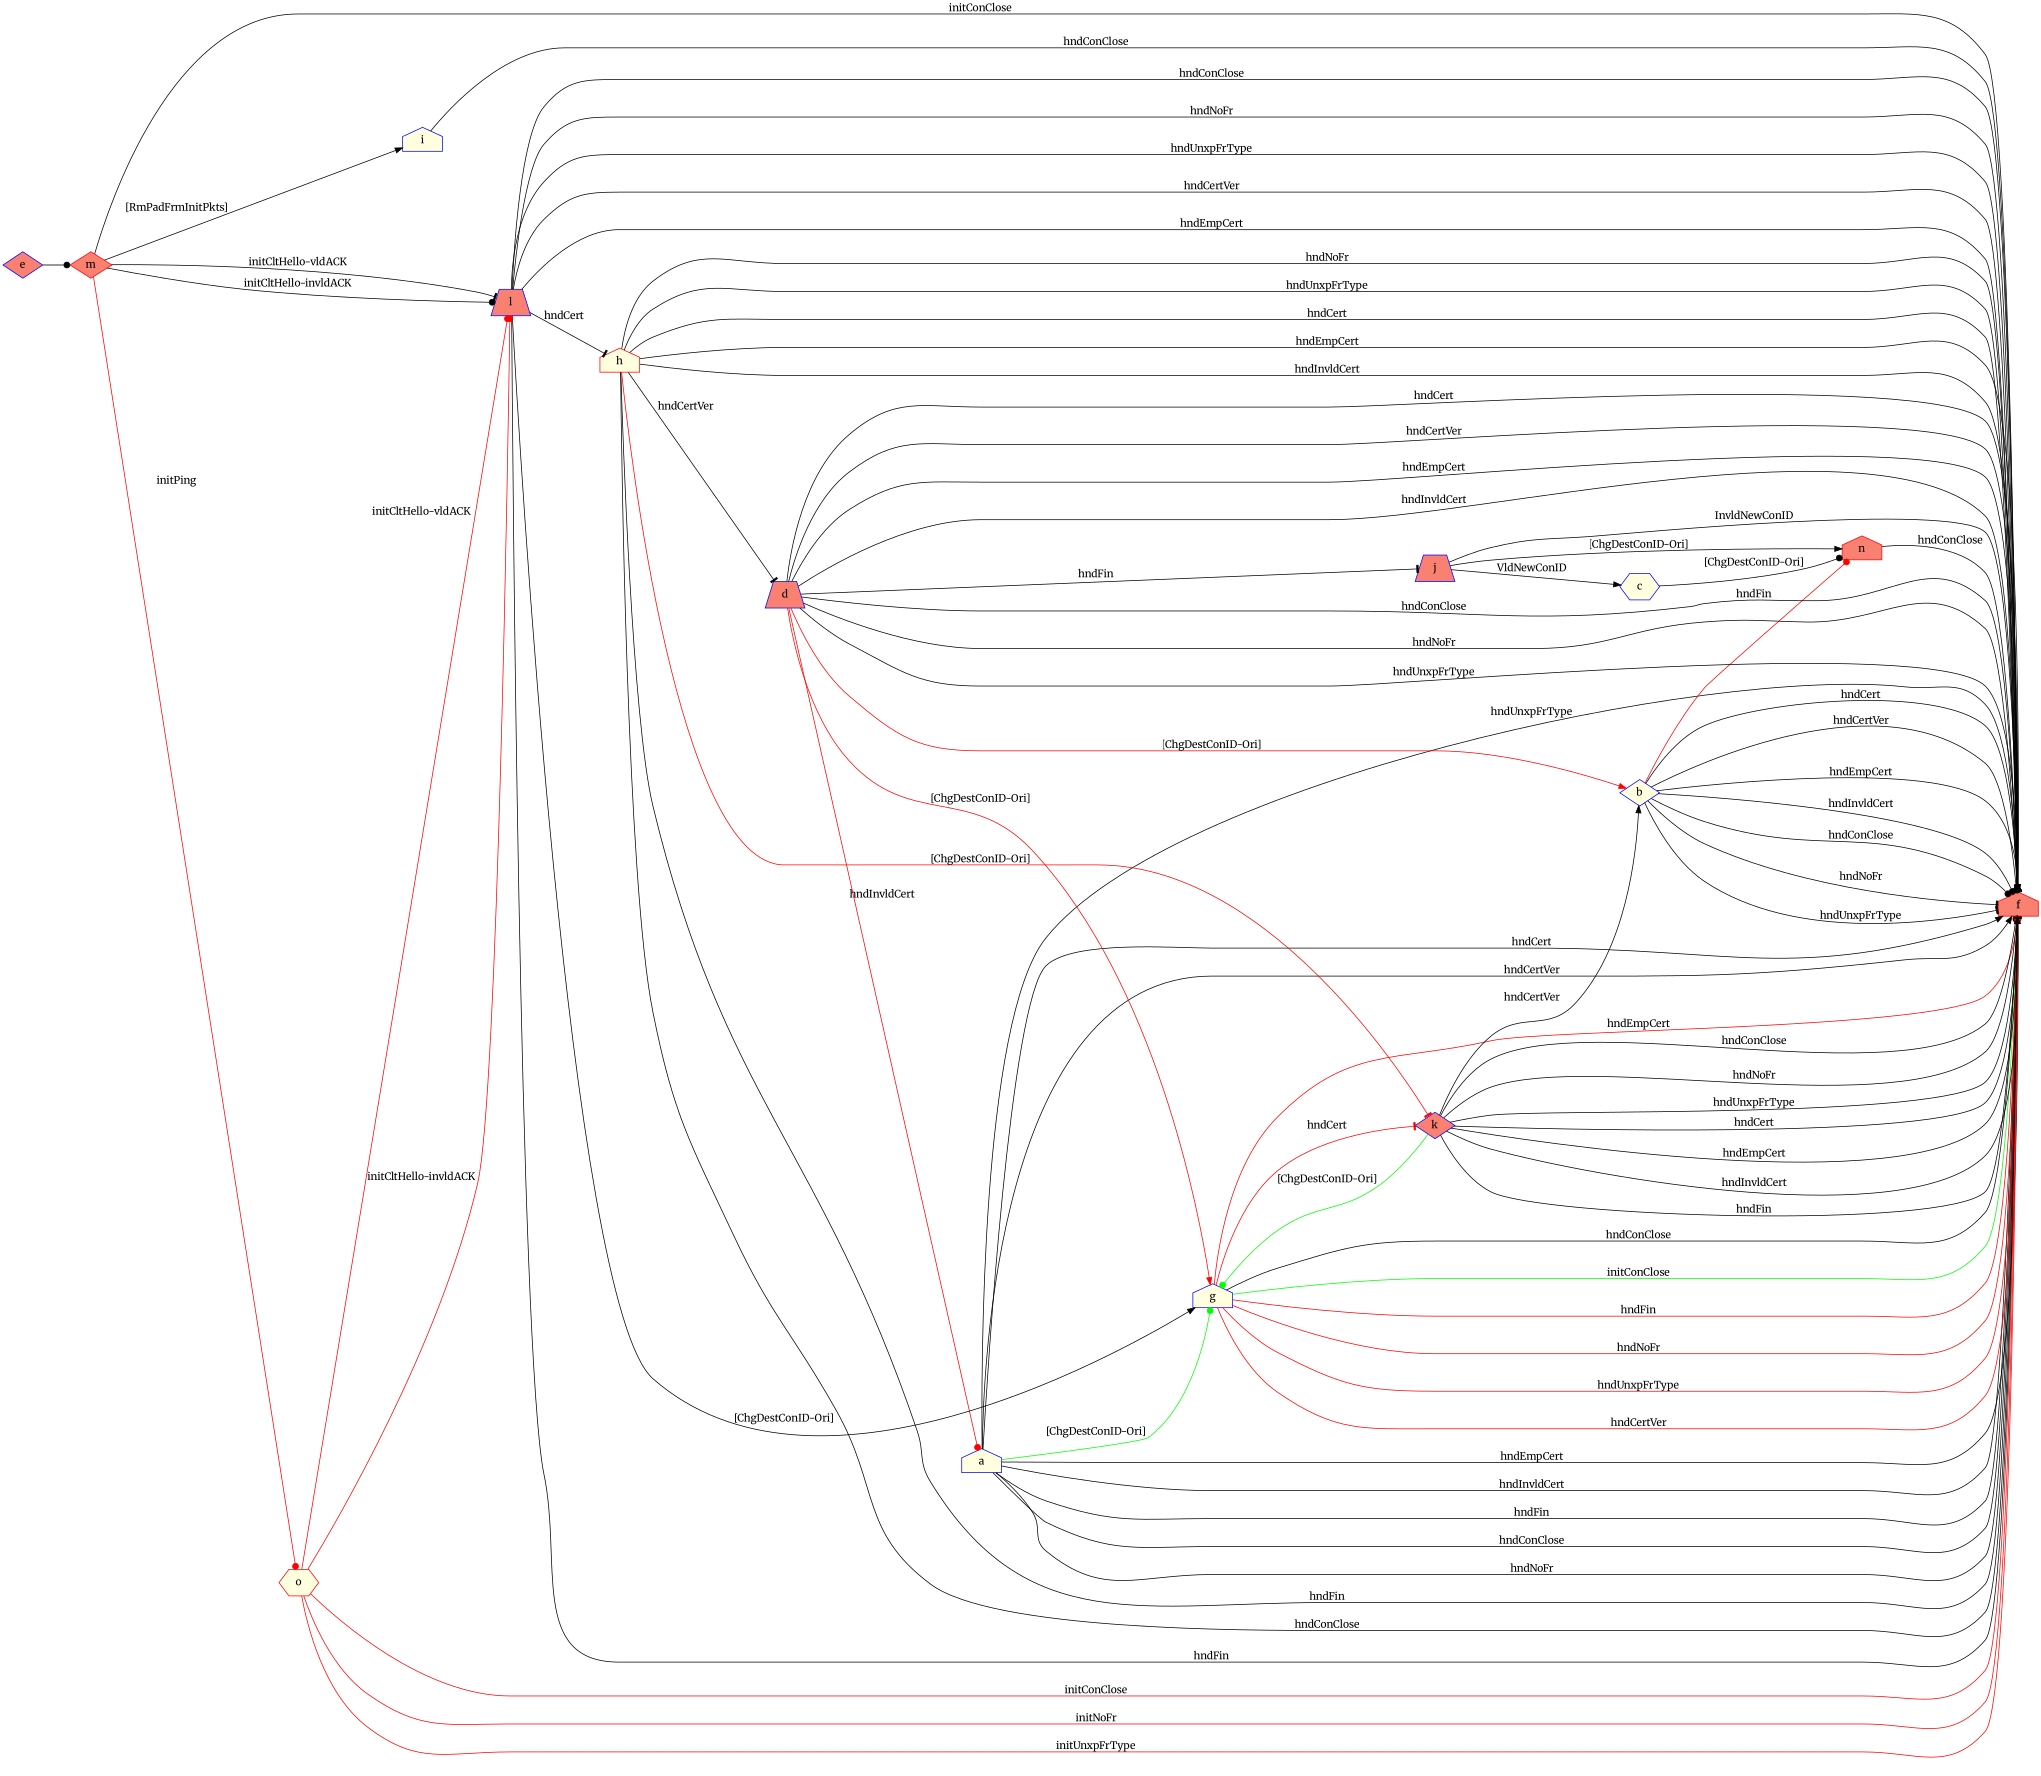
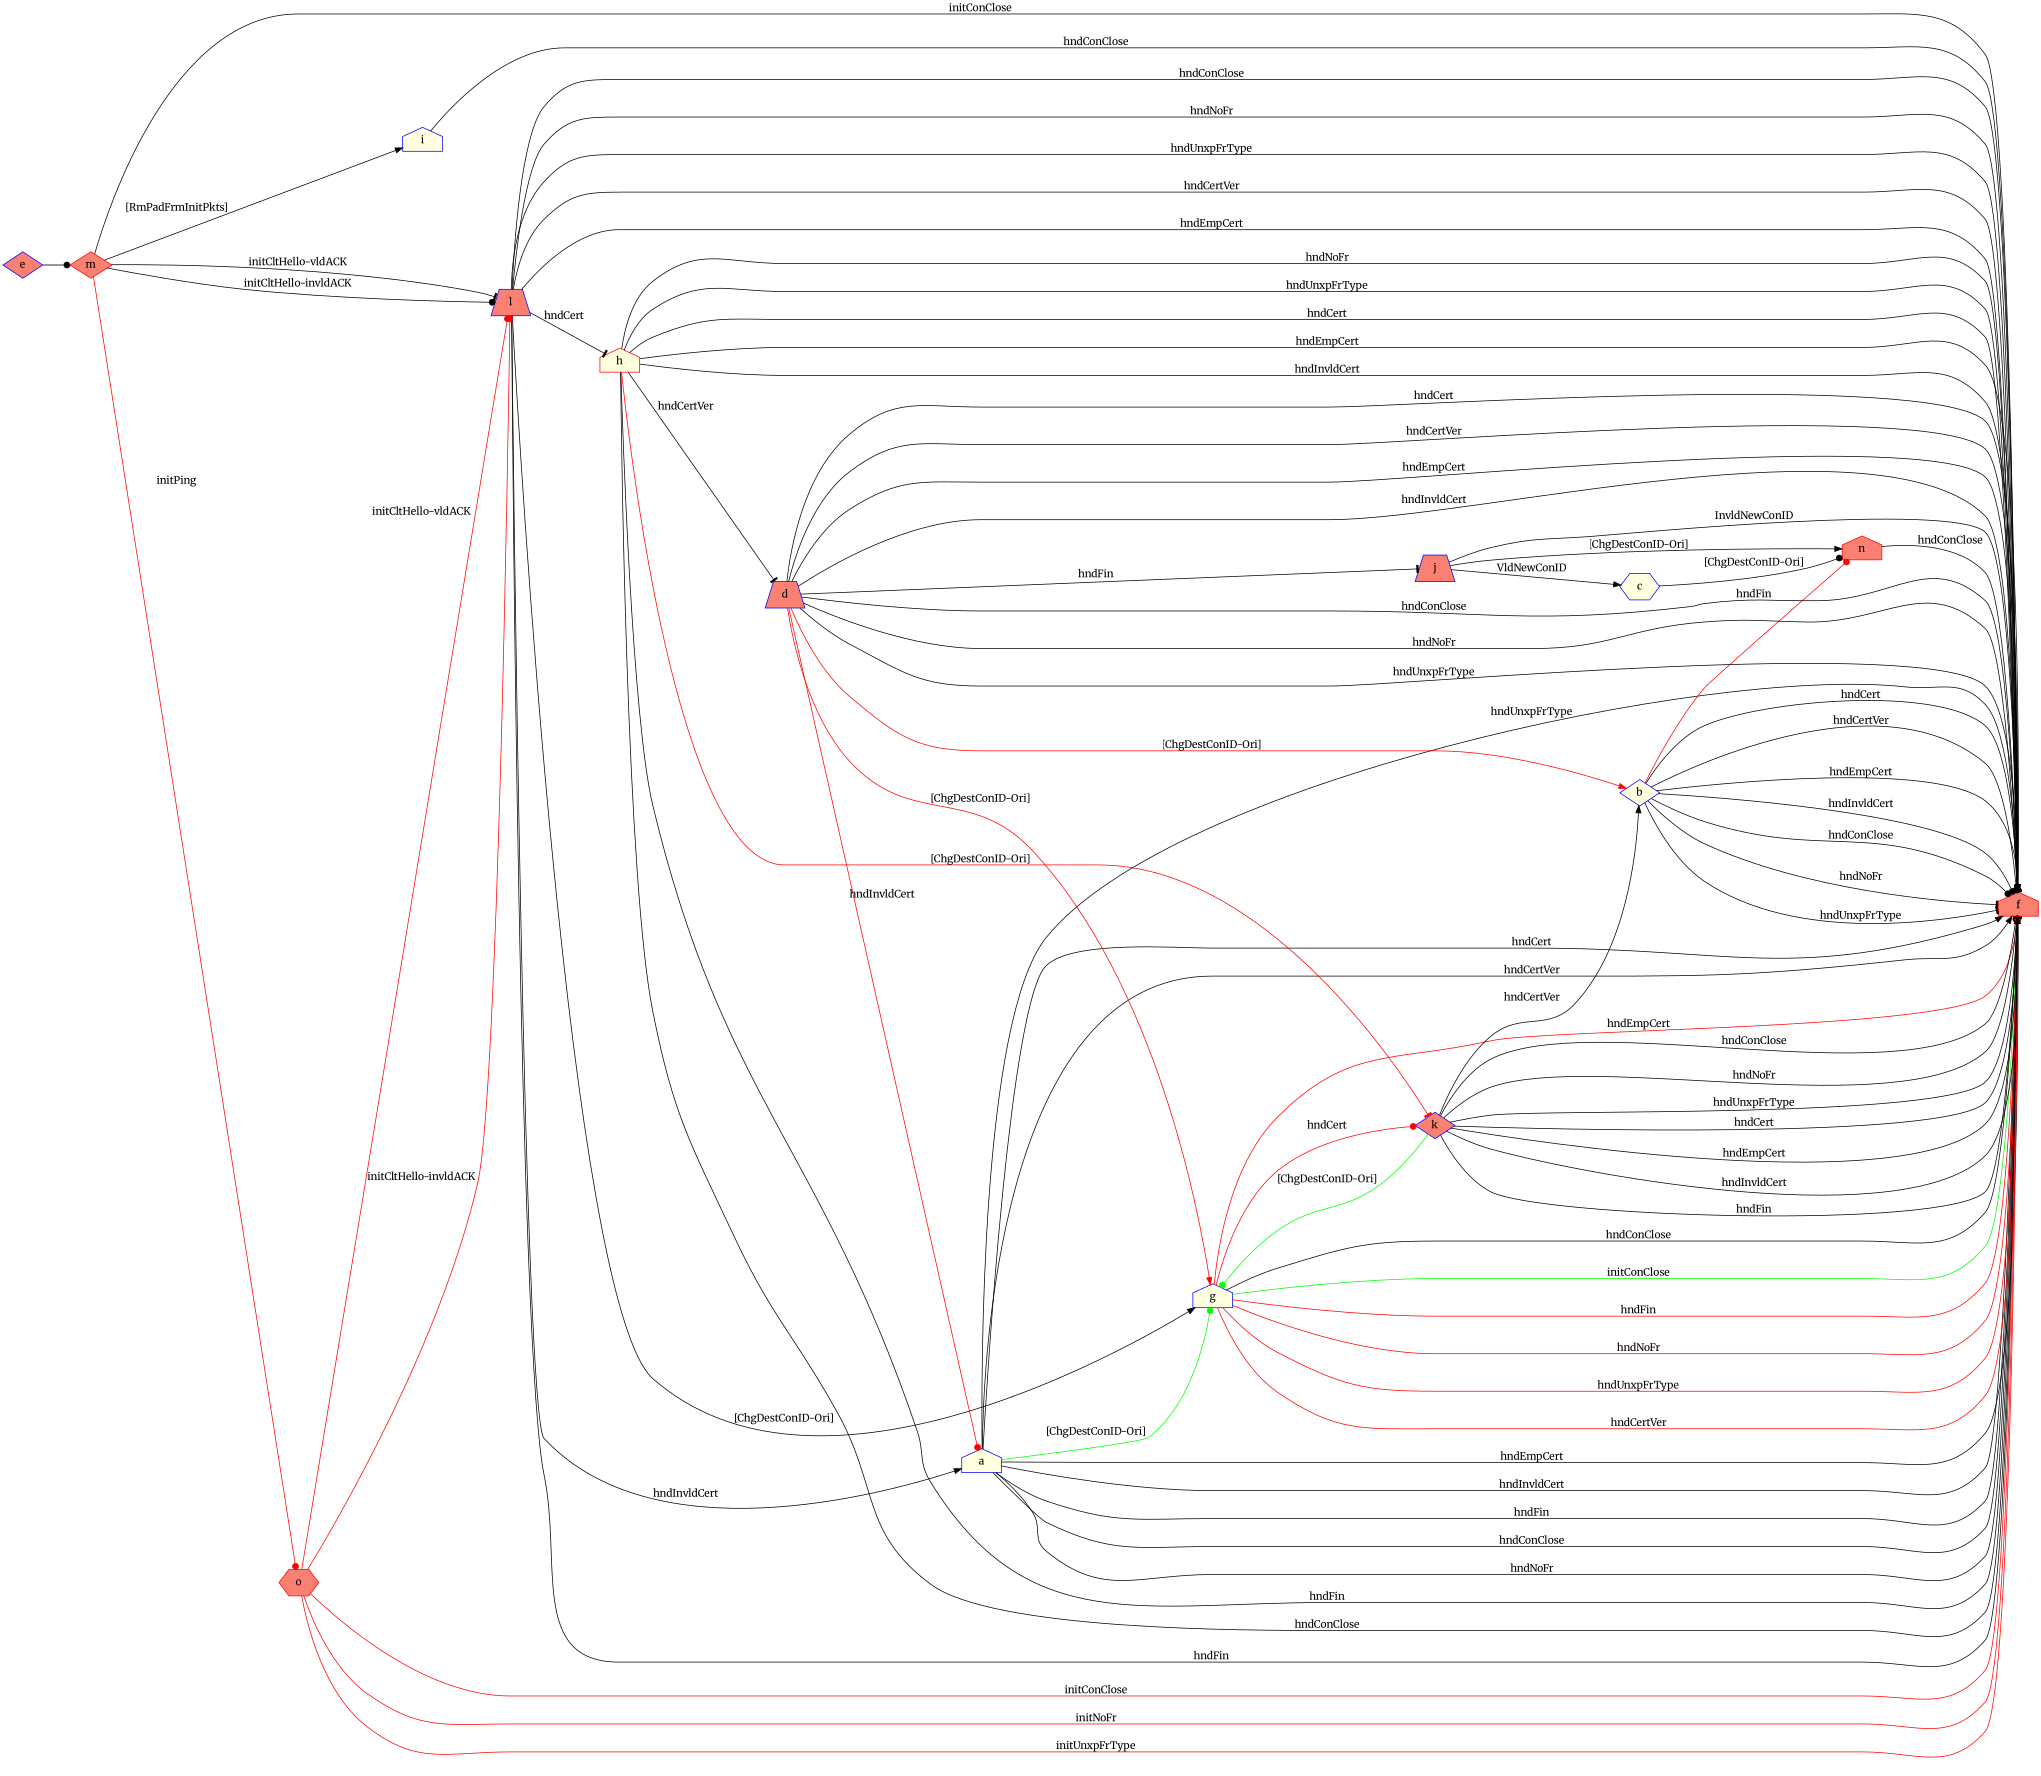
edge "g" -> "k": arrowhead tee -> dot
edge "l" -> "a": added, label "hndInvldCert"
node "o": fillcolor lightyellow -> salmon
